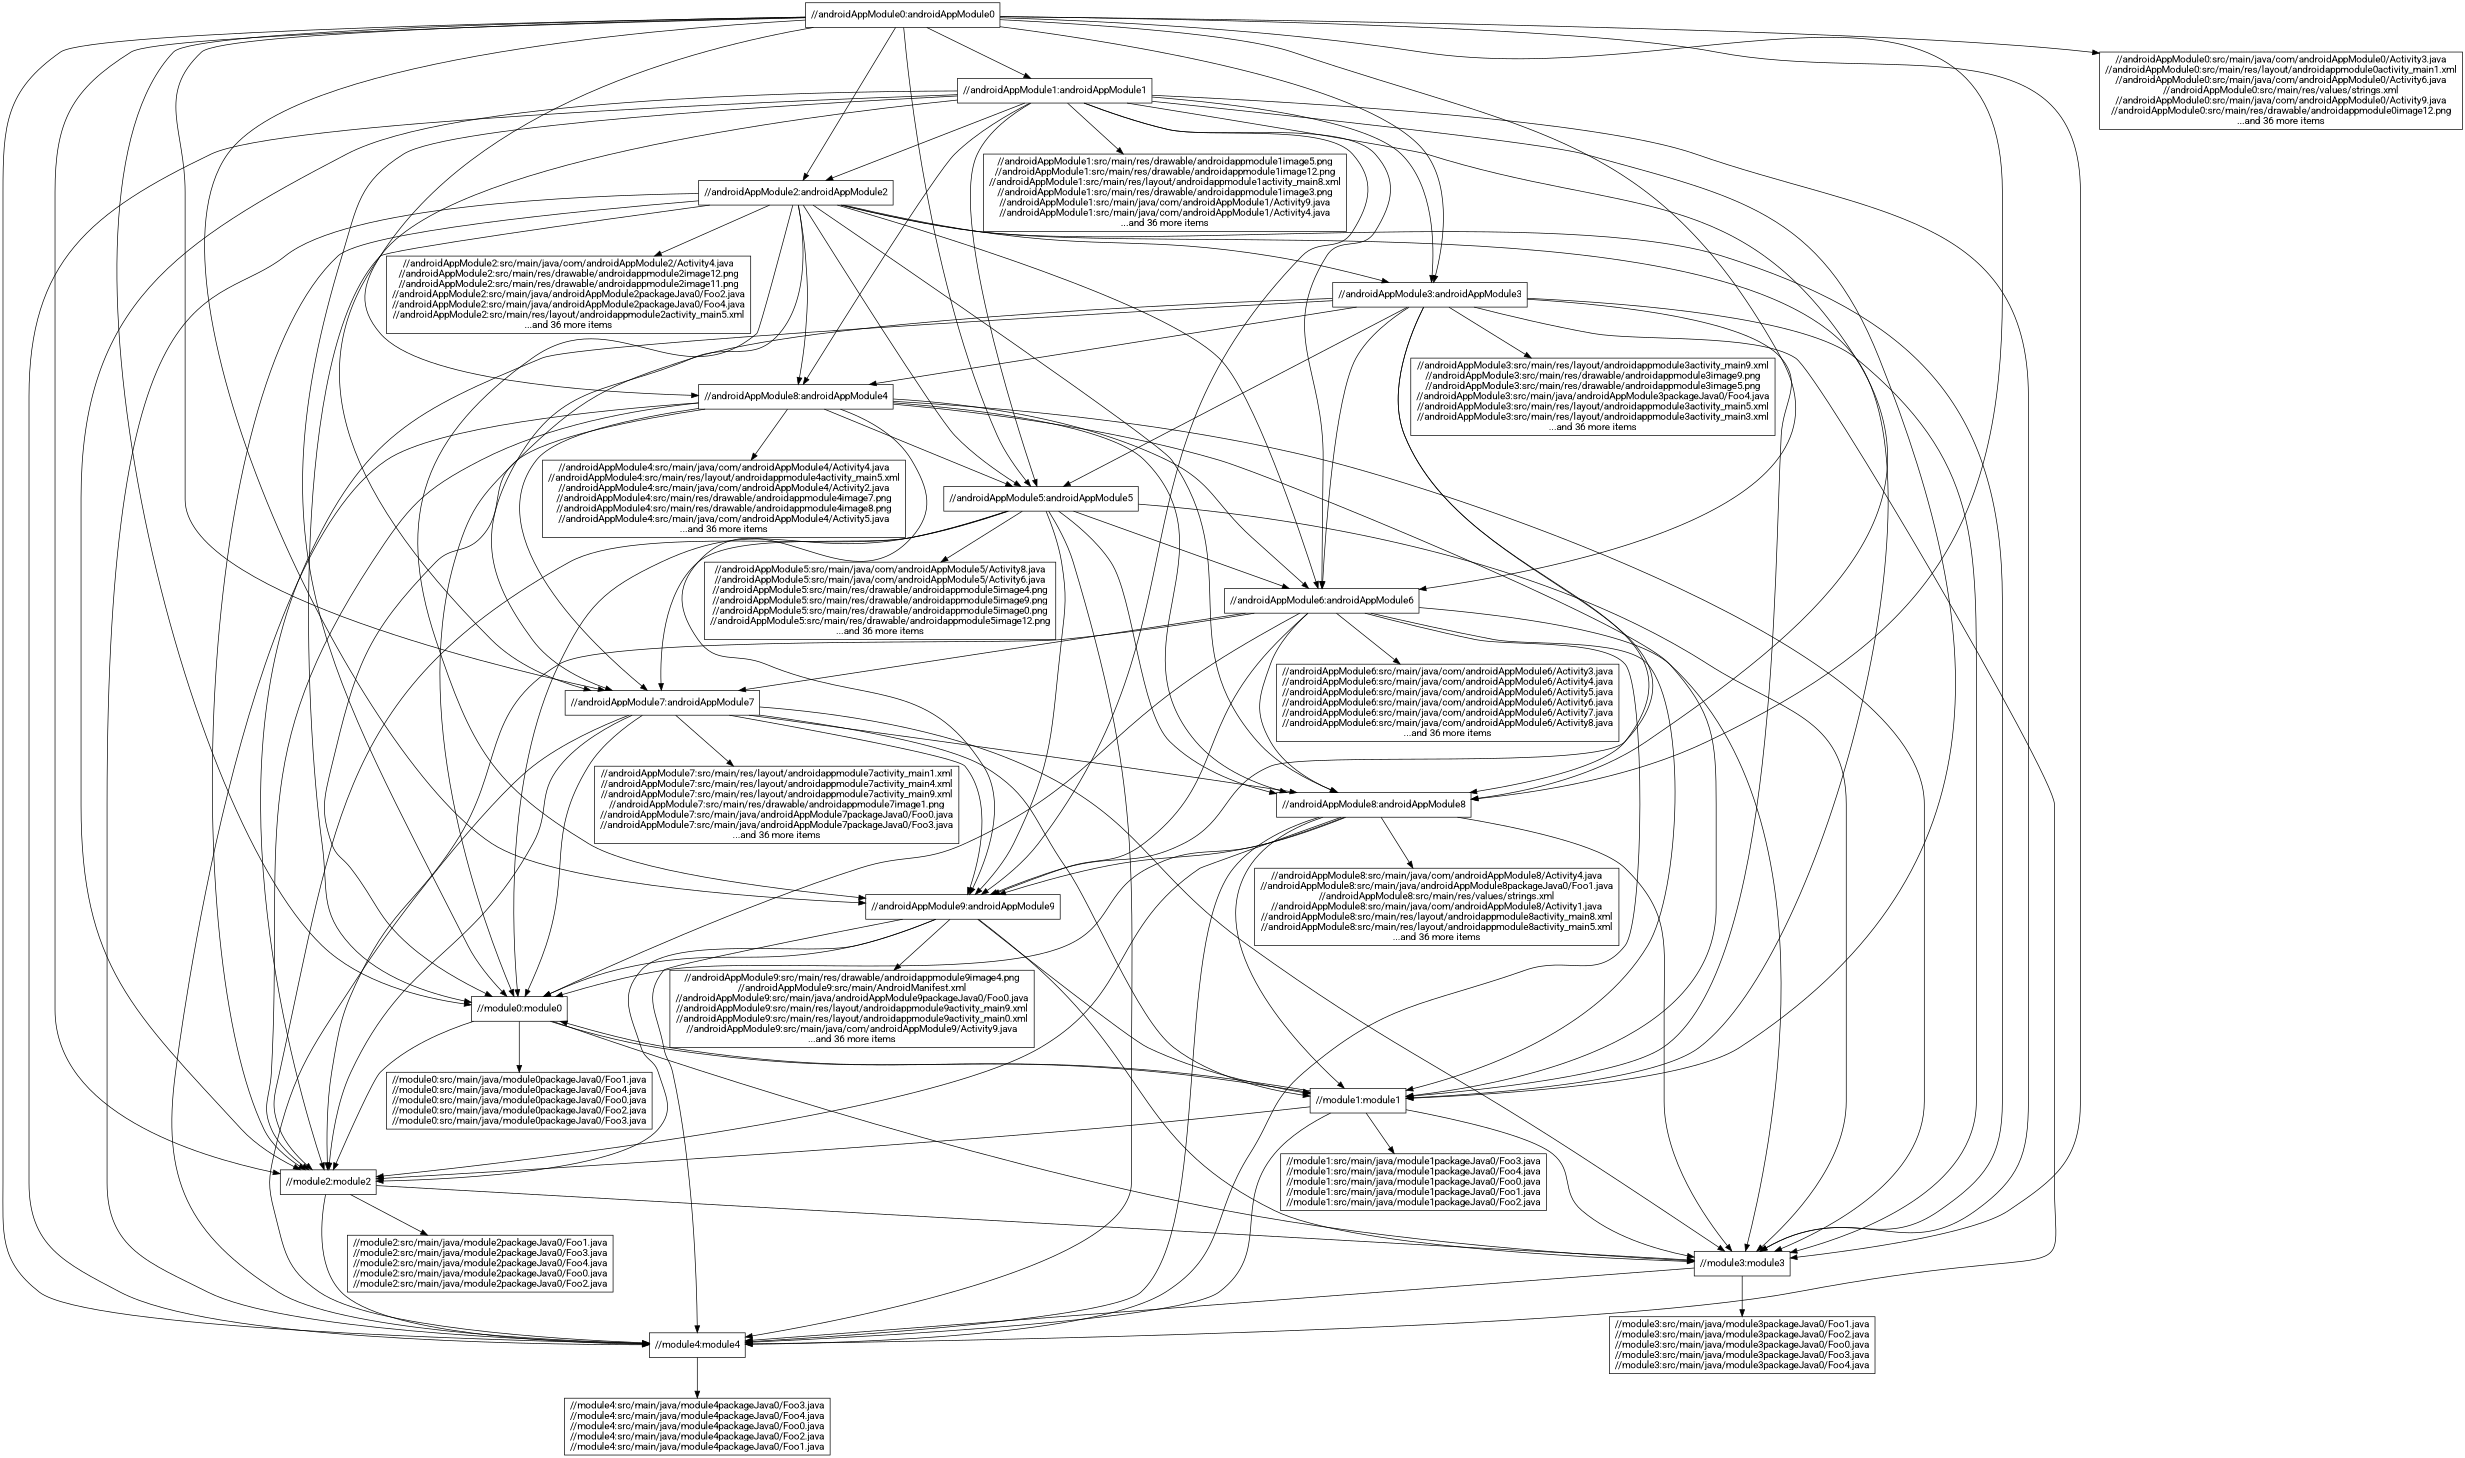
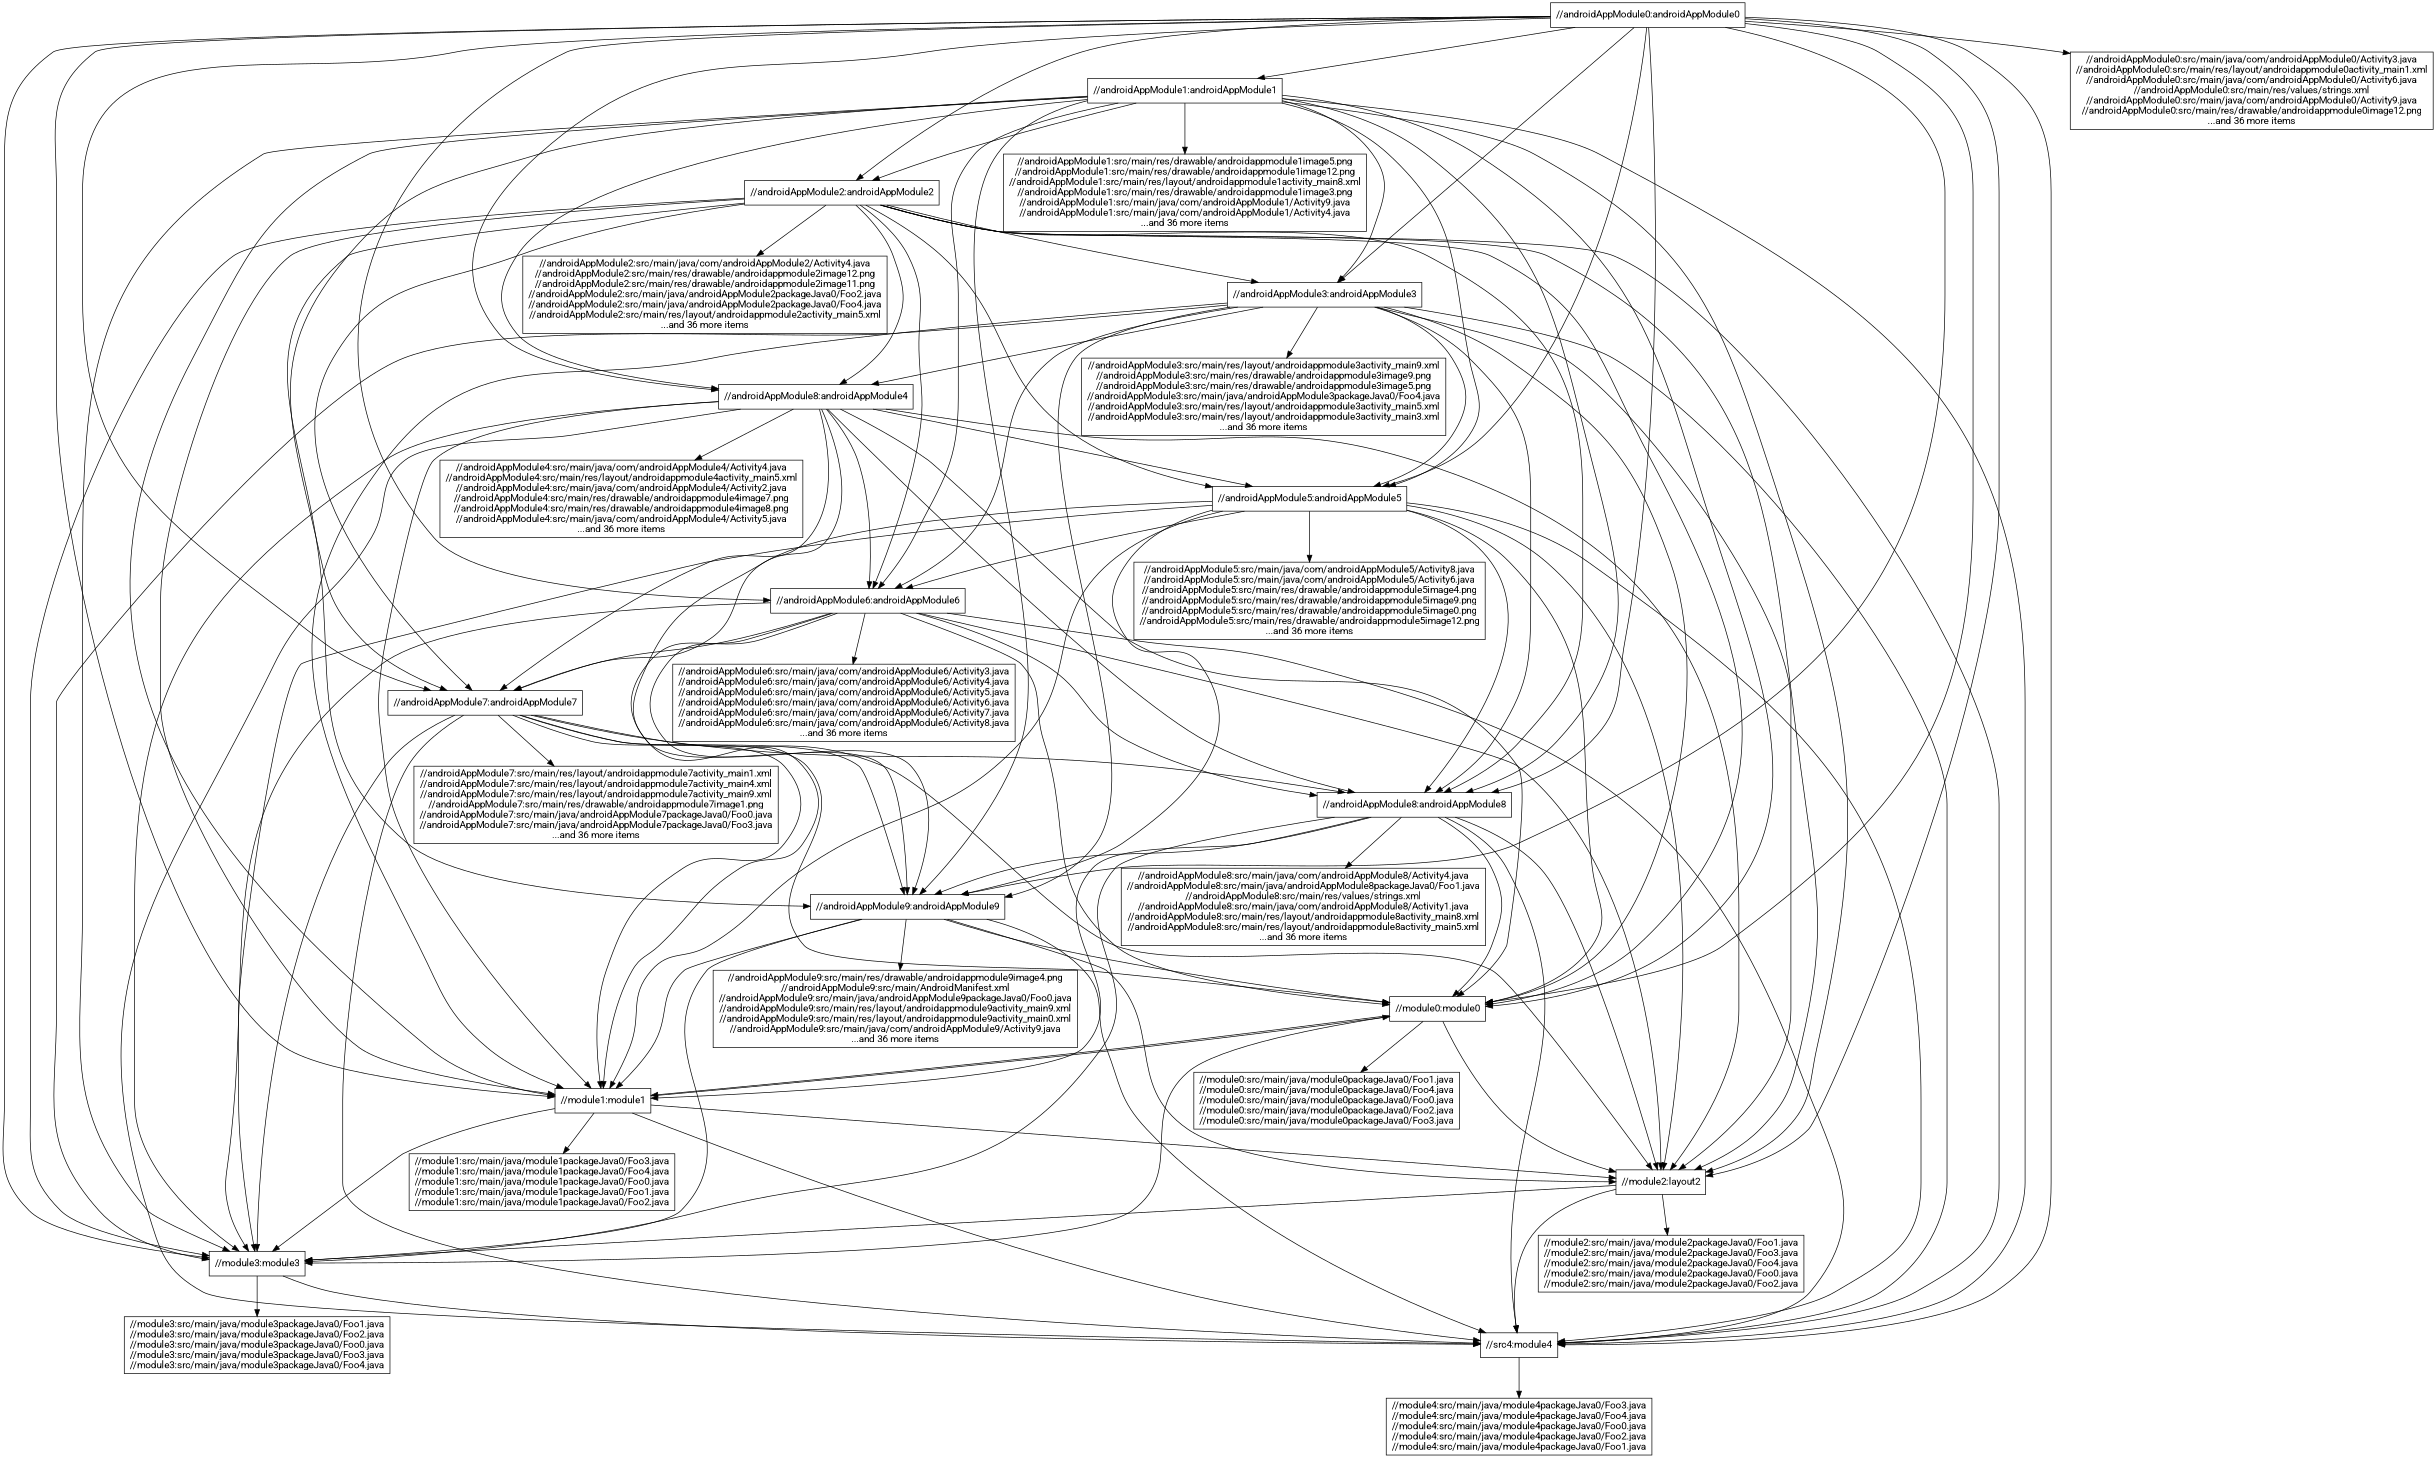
edge "//androidAppModule0:androidAppModule0" -> "//module1:module1": added
edge "//androidAppModule5:androidAppModule5" -> "//module1:module1": added
node "//module2:module2": label "//module2:module2" -> "//module2:layout2"
node "//module4:module4": label "//module4:module4" -> "//src4:module4"
